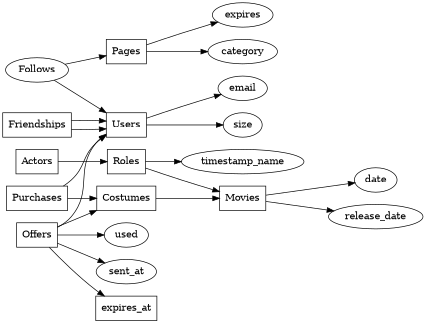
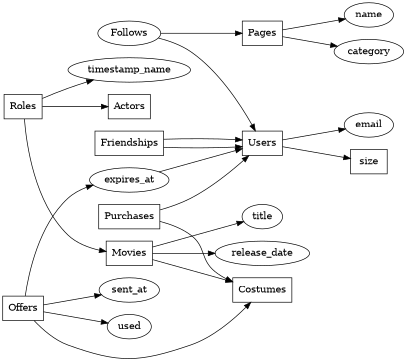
node "expires": label "expires" -> "name"
node "size": shape ellipse -> box
edge "Actors" -> "Roles": reversed
node "date": label "date" -> "title"
edge "Offers" -> "Users": now "expires_at" -> "Users"
edge "Costumes" -> "Movies": reversed
node "expires_at": shape box -> ellipse
